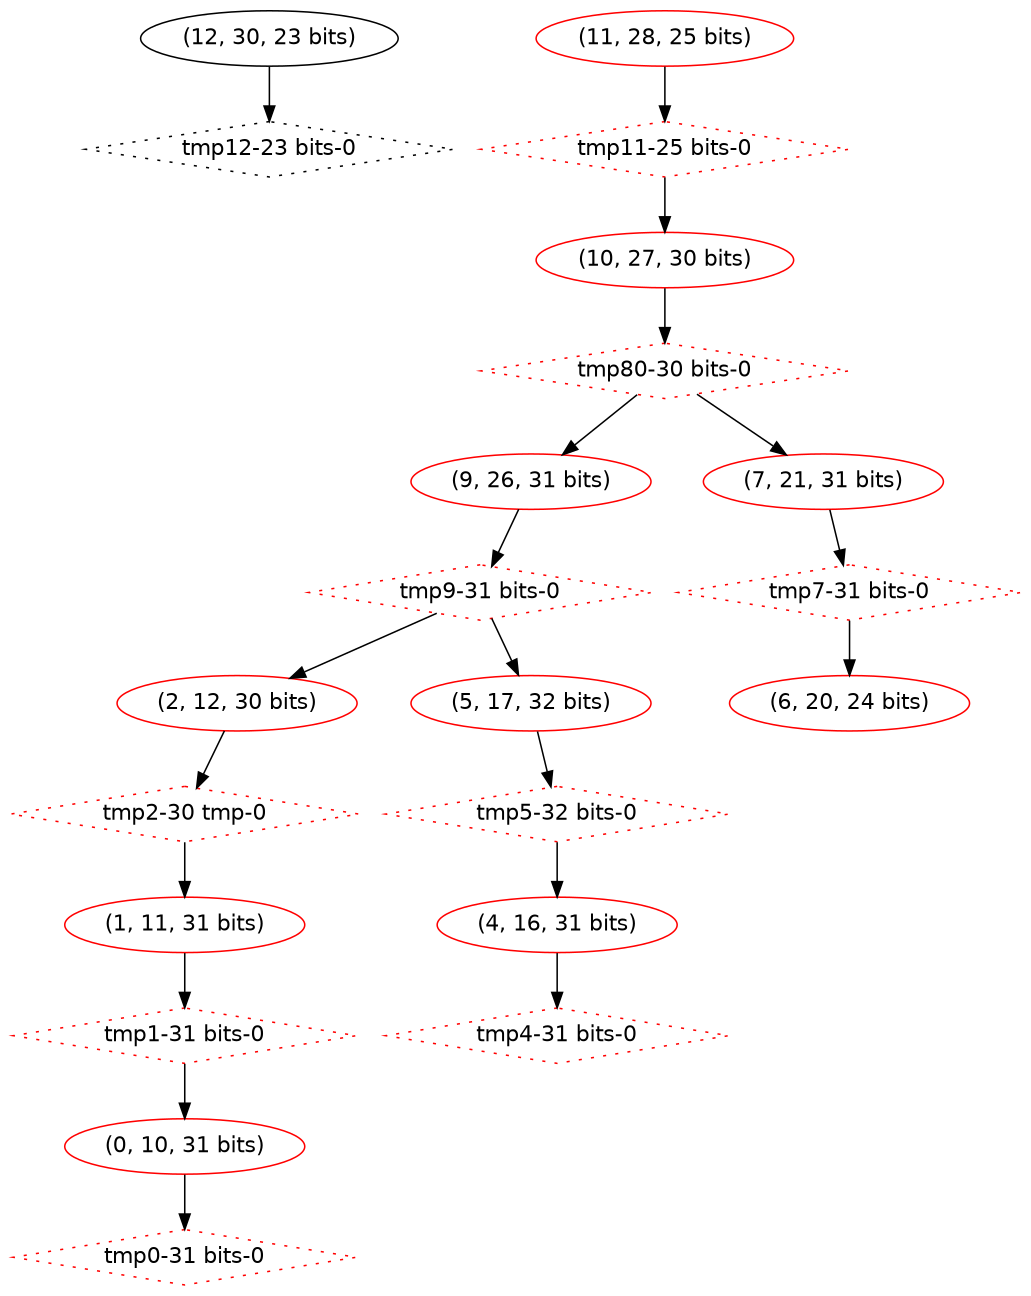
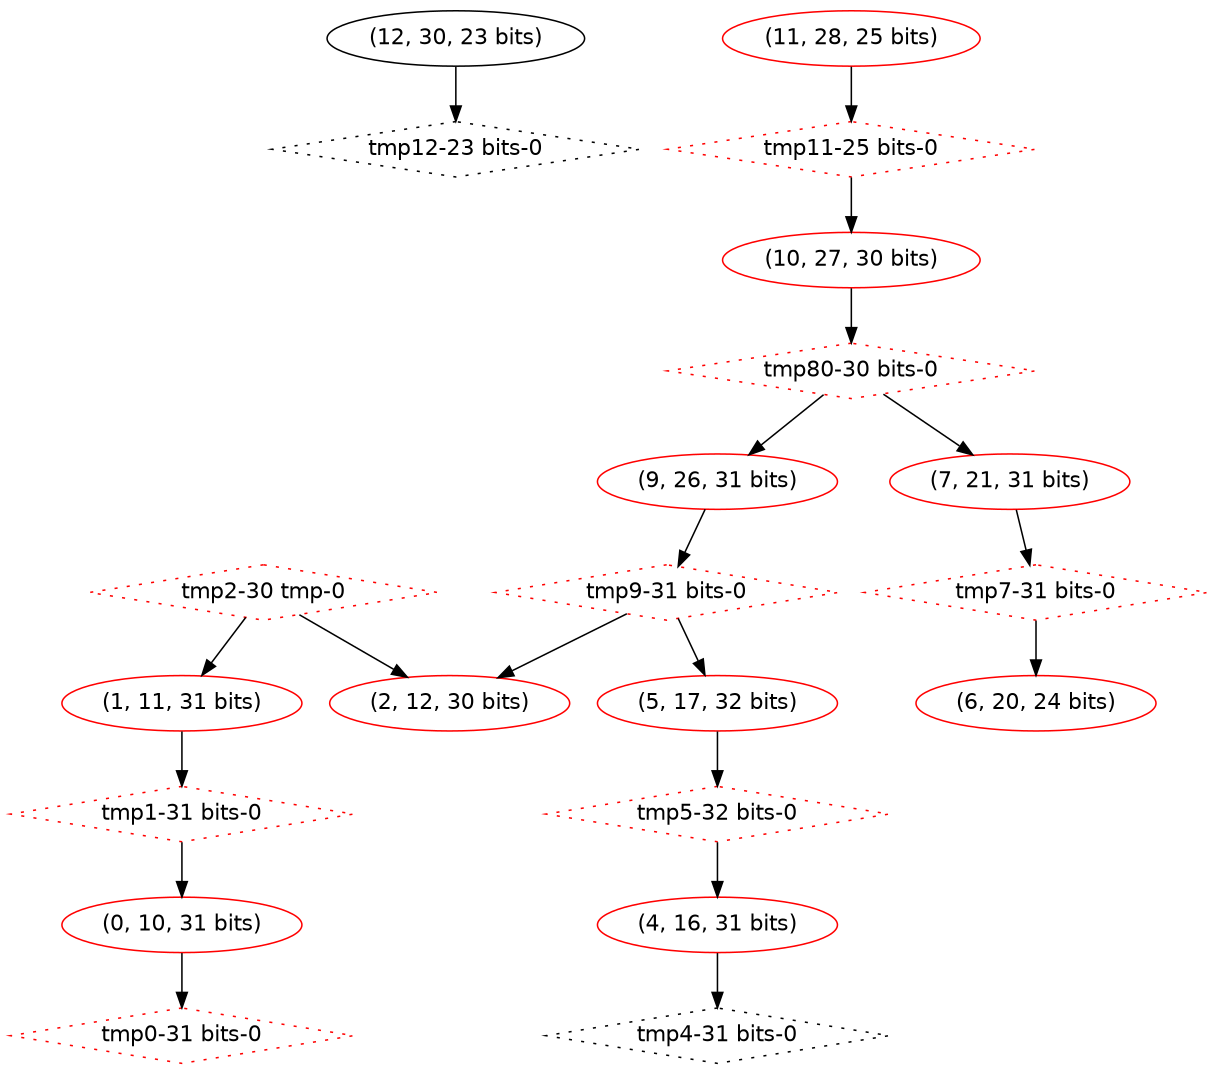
edge "(2, 12, 30 bits)" -> "tmp2-30 tmp-0": reversed
node "tmp4-31 bits-0": color red -> black
